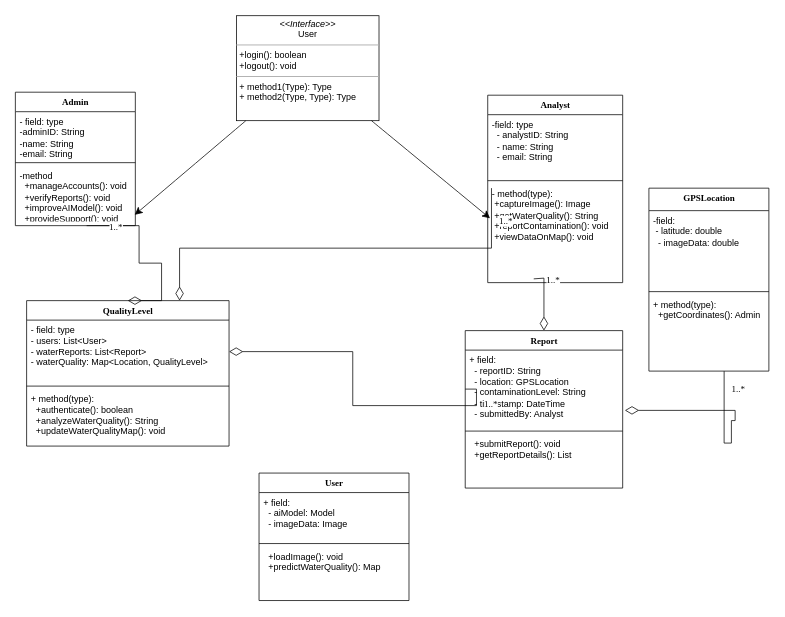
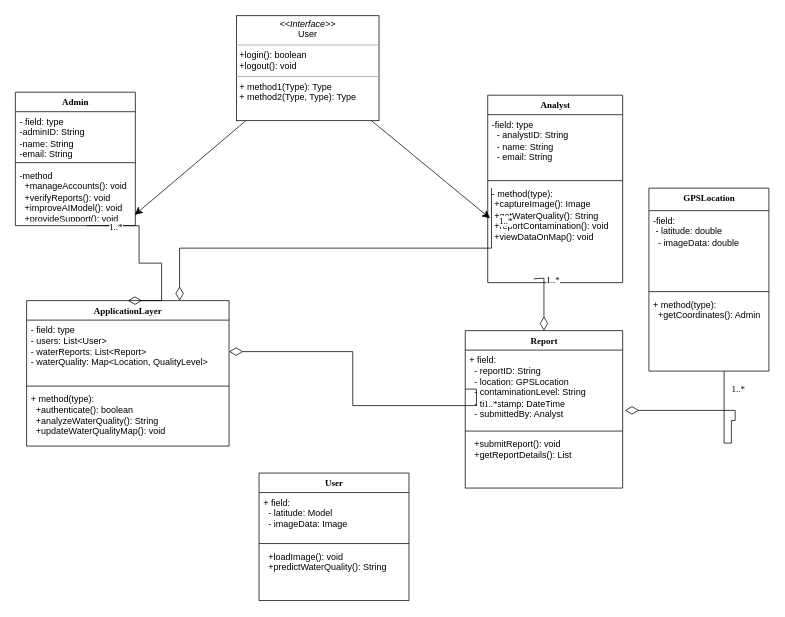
node "QualityLevel": label "QualityLevel" -> "ApplicationLayer"
node "+ field: - aiModel: Model - imageData: Image": label "+ field: - aiModel: Model - imageData: Image" -> "+ field: - latitude: Model - imageData: Image"
node "+loadImage(): void +predictWaterQuality(): Map": label "+loadImage(): void +predictWaterQuality(): Map" -> "+loadImage(): void +predictWaterQuality(): String"
